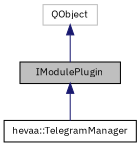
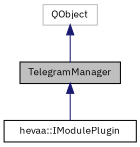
node "IModulePlugin": label "IModulePlugin" -> "TelegramManager"
node "hevaa::TelegramManager": label "hevaa::TelegramManager" -> "hevaa::IModulePlugin"
